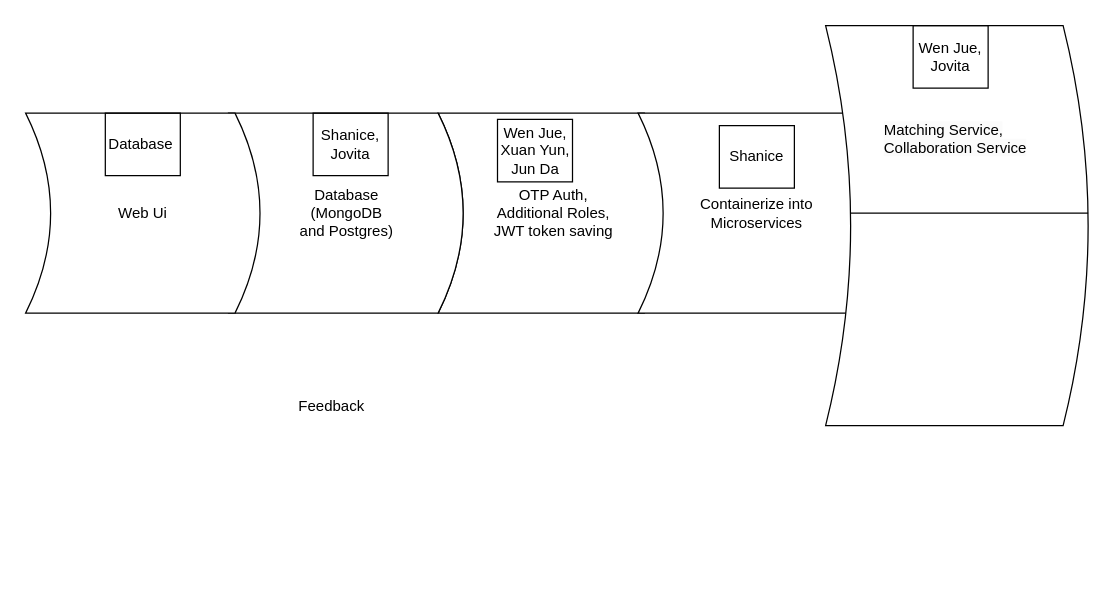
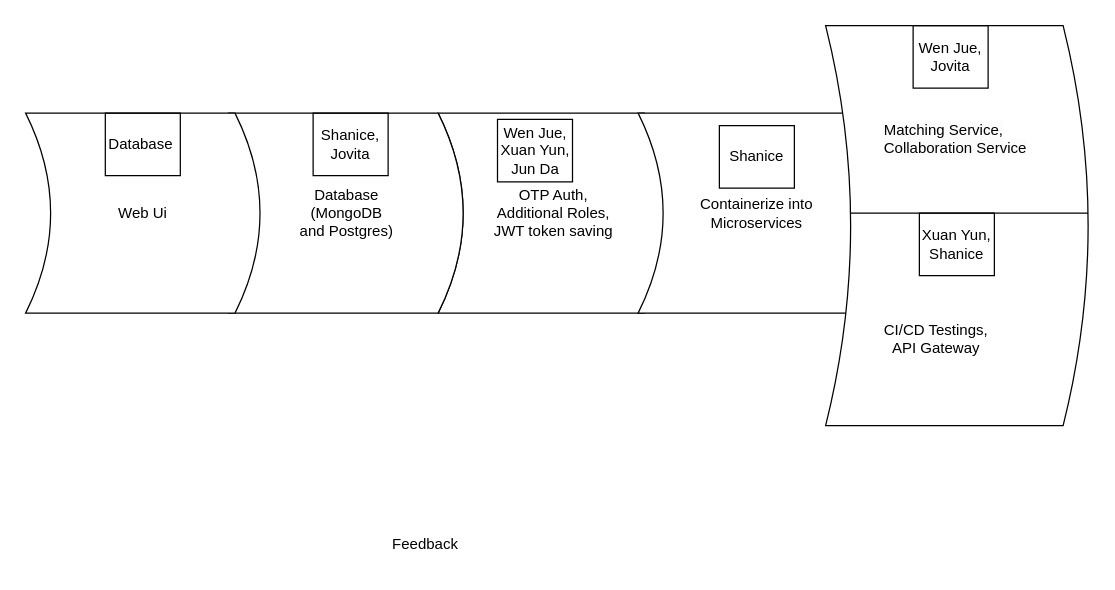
node "Xuan Yun, Shanice": added
node "CI/CD Testings, API Gateway": added
node "Feedback": moved (332, 407) -> (426, 544)
